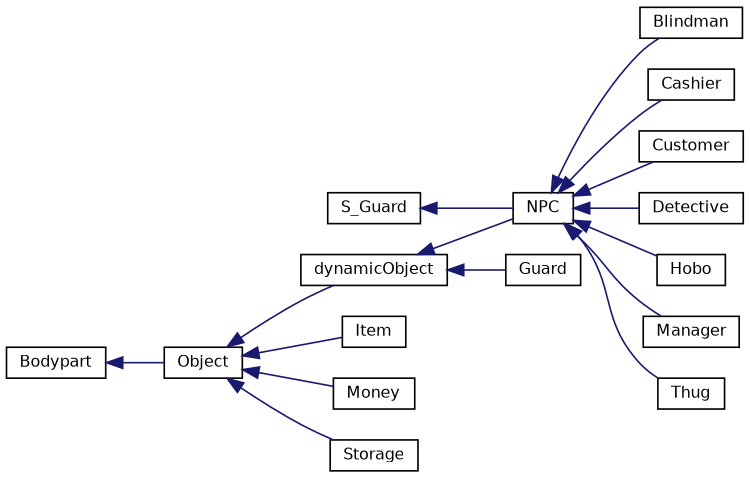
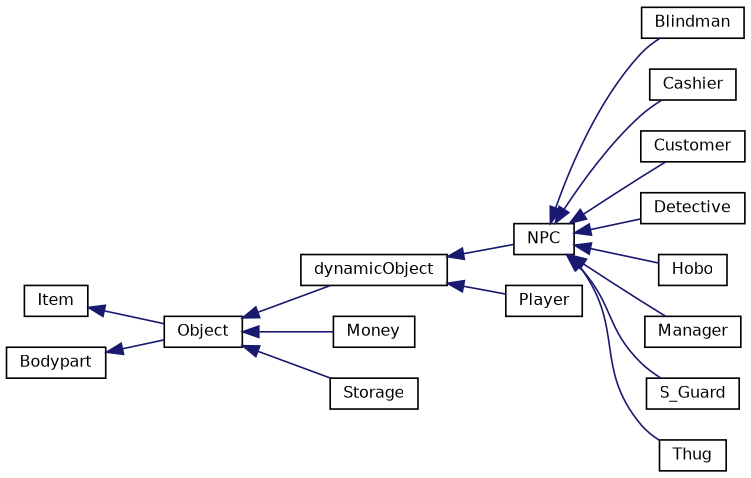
edge "NPC" -> "S_Guard": reversed
node "Guard": label "Guard" -> "Player"
edge "Item" -> "Object": reversed
